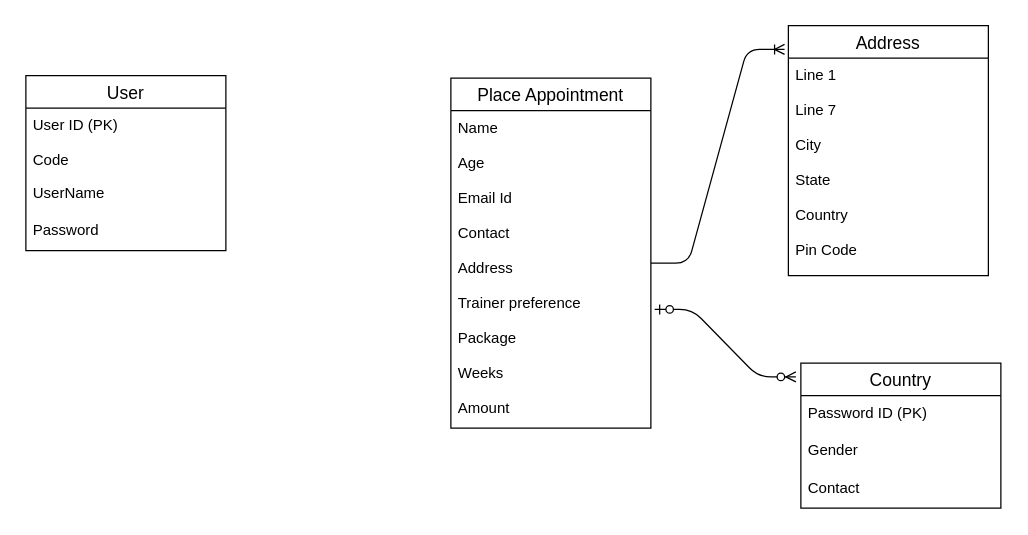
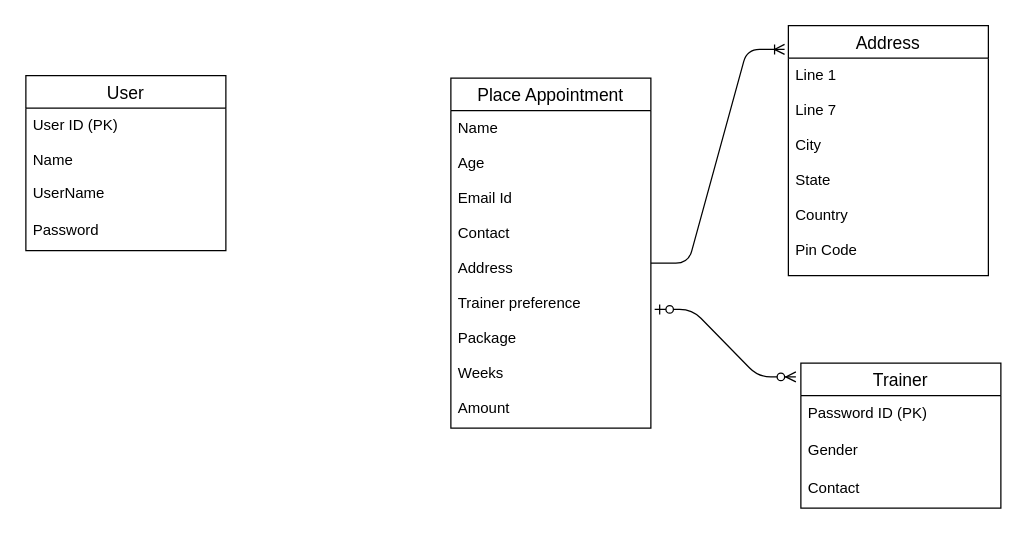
node "User ID (PK) Code": label "User ID (PK) Code" -> "User ID (PK) Name"
node "Country": label "Country" -> "Trainer"
